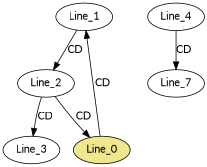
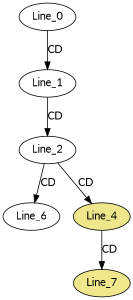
node "Line_4": fillcolor white -> khaki
node "Line_7": fillcolor white -> khaki
edge "Line_2" -> "Line_0": now "Line_2" -> "Line_4"
node "Line_3": label "Line_3" -> "Line_6"
node "Line_0": fillcolor khaki -> white
